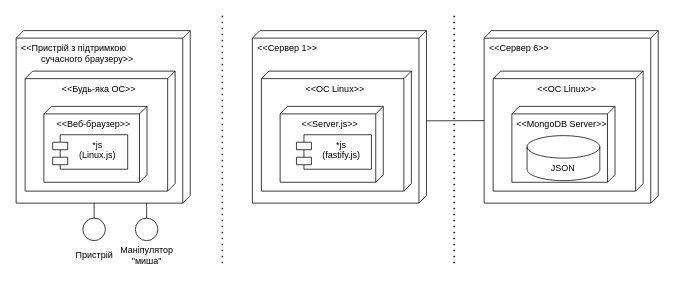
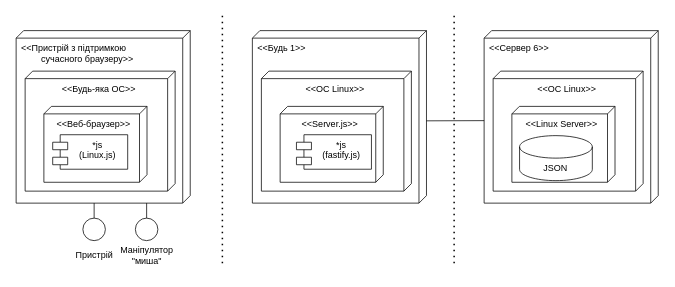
node "<<Сервер 1>>": label "<<Сервер 1>>" -> "<<Будь 1>>"
node "<<MongoDB Server>>": label "<<MongoDB Server>>" -> "<<Linux Server>>"
node "JSON": moved (563, 158) -> (556, 158)
